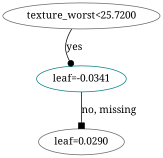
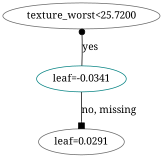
edge "texture_worst<25.7200" -> "leaf=-0.0341": reversed
node "leaf=0.0290": label "leaf=0.0290" -> "leaf=0.0291"
